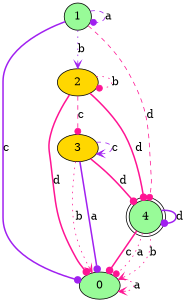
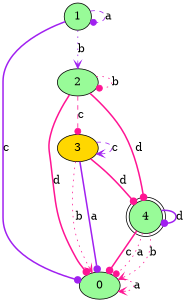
node "2": fillcolor gold -> palegreen
edge "1" -> "4": removed, label "d"
